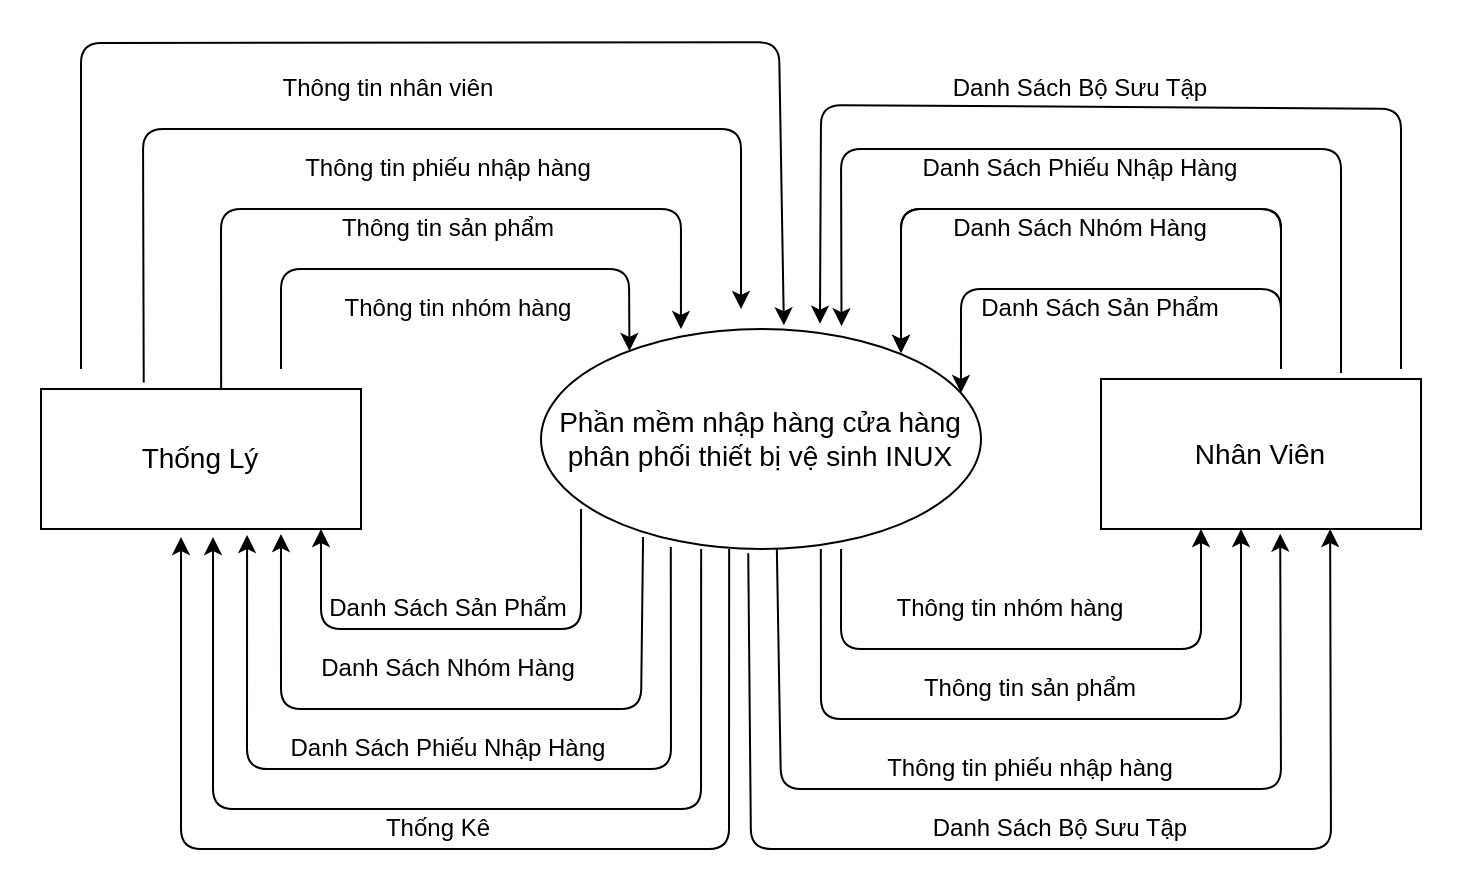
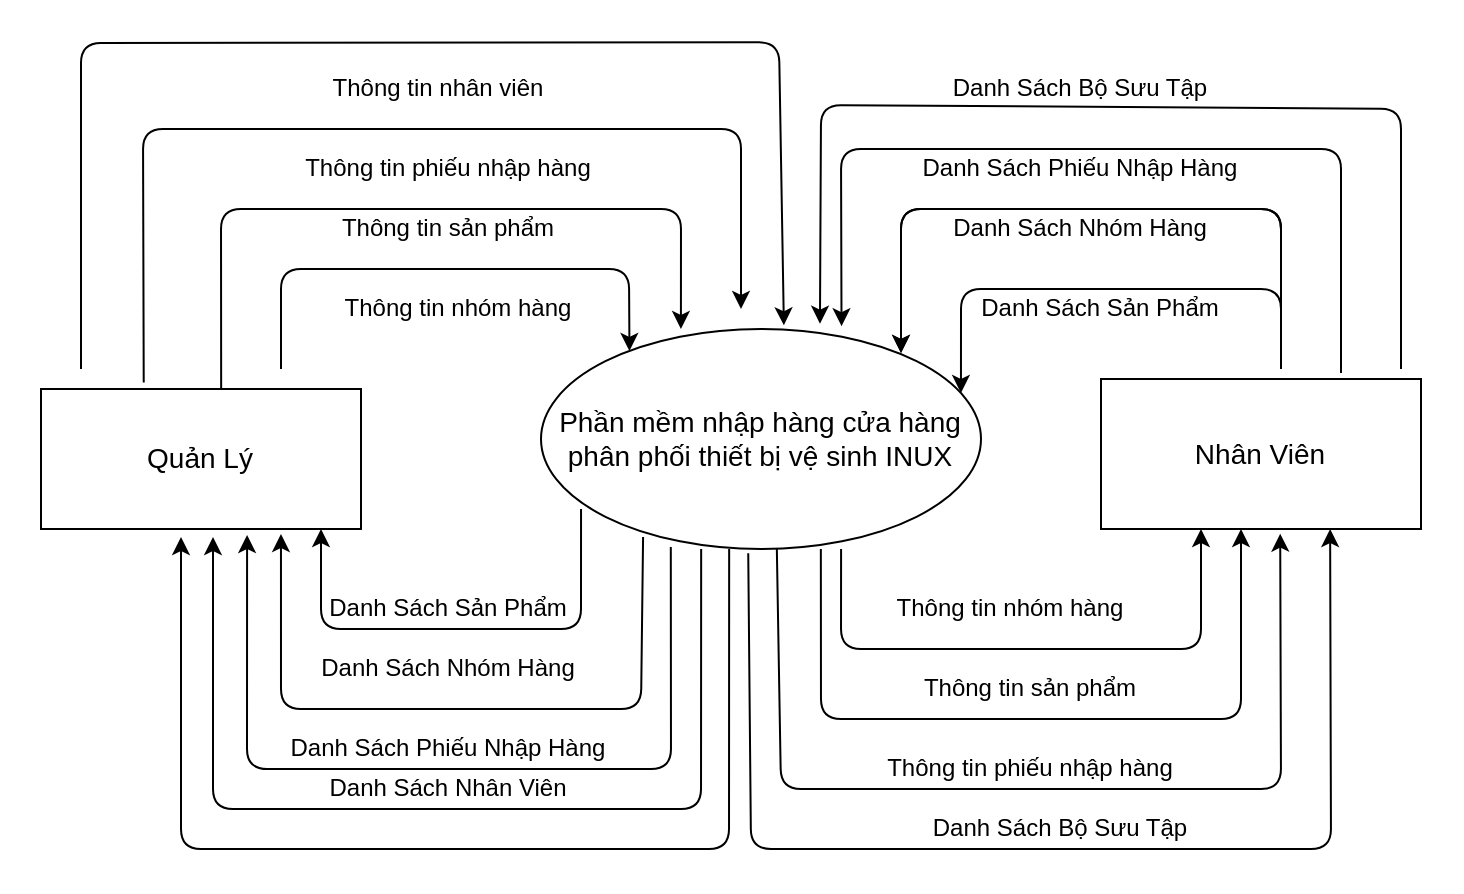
node "Thông tin nhân viên": moved (389, 89) -> (439, 89)
node "Thống Lý": label "Thống Lý" -> "Quản Lý"
node "Danh Sách Nhân Viên": added
node "Thống Kê": removed
